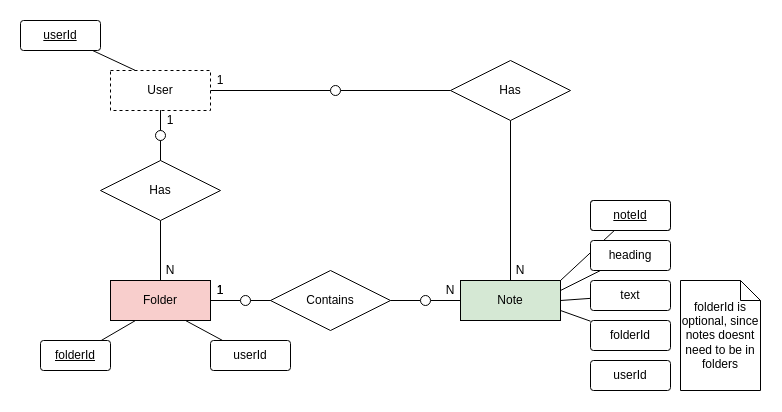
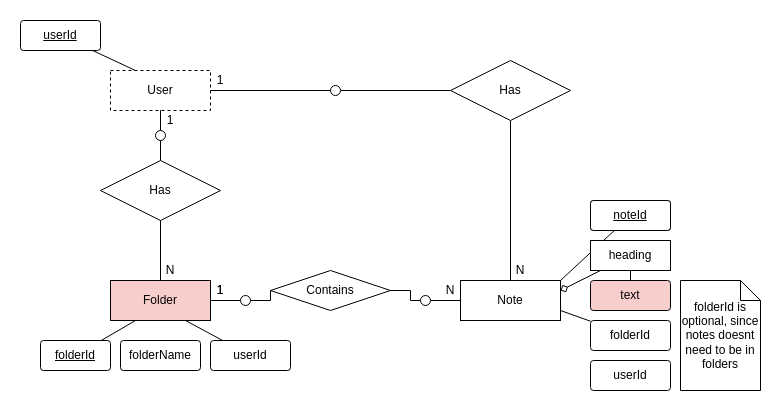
node "heading": shape rounded rectangle -> rectangle
edge "heading" -- "Note": arrowhead none -> diamond
node "text": fillcolor #ffffff -> #f8cecc
edge "text" -- "Note": now "text" -- "heading"
node "Contains": size 120x60 -> 120x40
node "Note": fillcolor #d5e8d4 -> #ffffff
node "folderName": added
